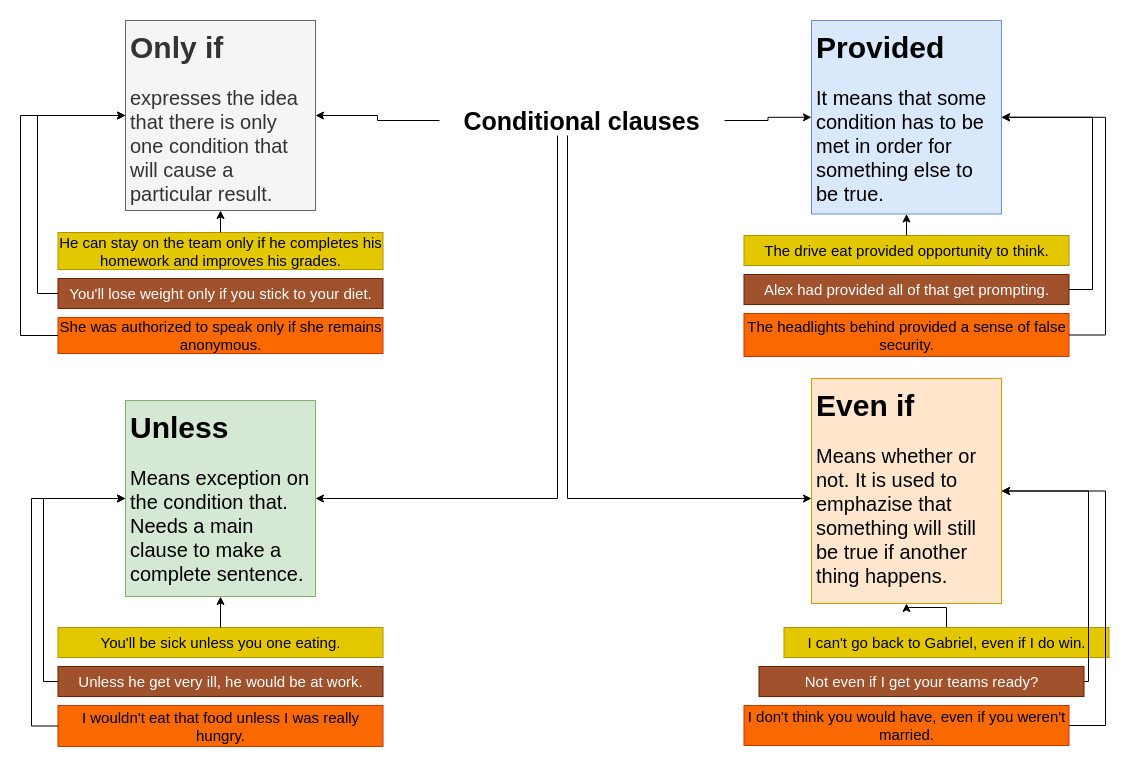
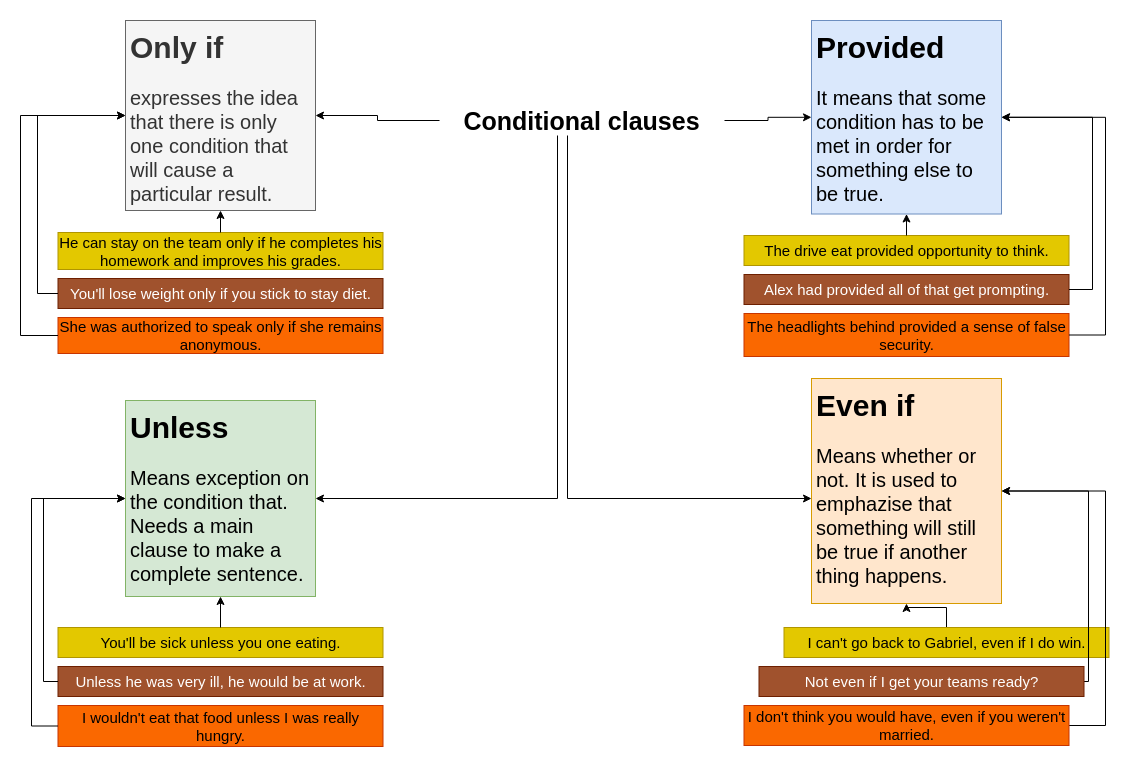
node "You'll lose weight only if you stick to your diet.": label "You'll lose weight only if you stick to your diet." -> "You'll lose weight only if you stick to stay diet."
node "Unless he get very ill, he would be at work.": label "Unless he get very ill, he would be at work." -> "Unless he was very ill, he would be at work."
